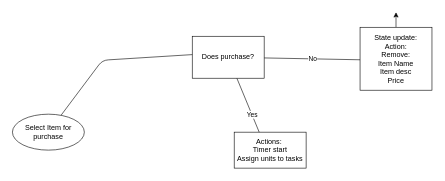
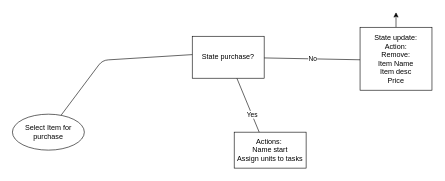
node "Does purchase?": label "Does purchase?" -> "State purchase?"
node "Actions: Timer start Assign units to tasks": label "Actions: Timer start Assign units to tasks" -> "Actions: Name start Assign units to tasks"
